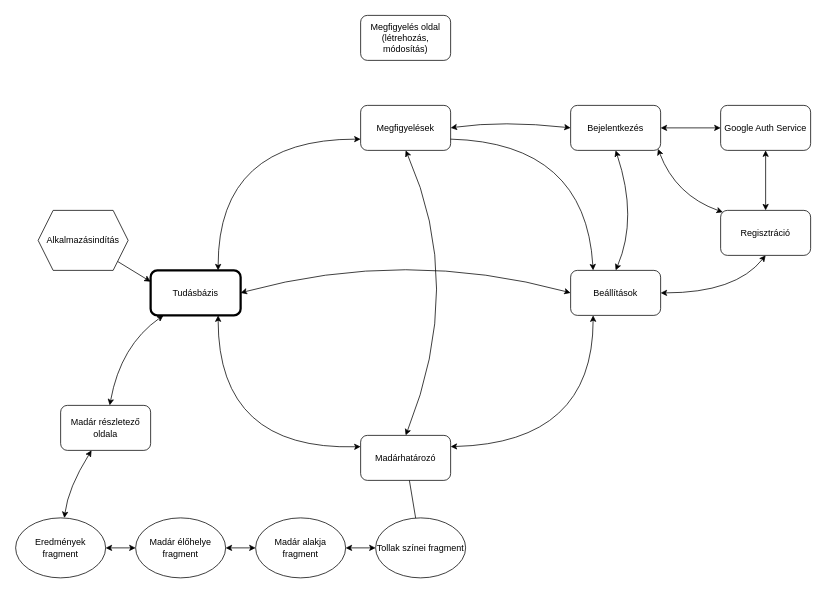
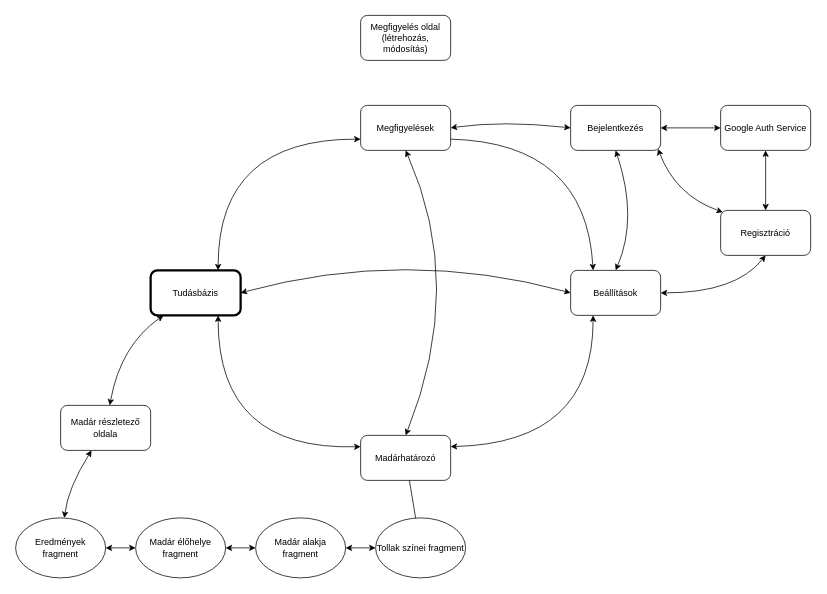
node "Alkalmazásindítás": removed
edge "Alkalmazásindítás" -> "Tudásbázis": removed
